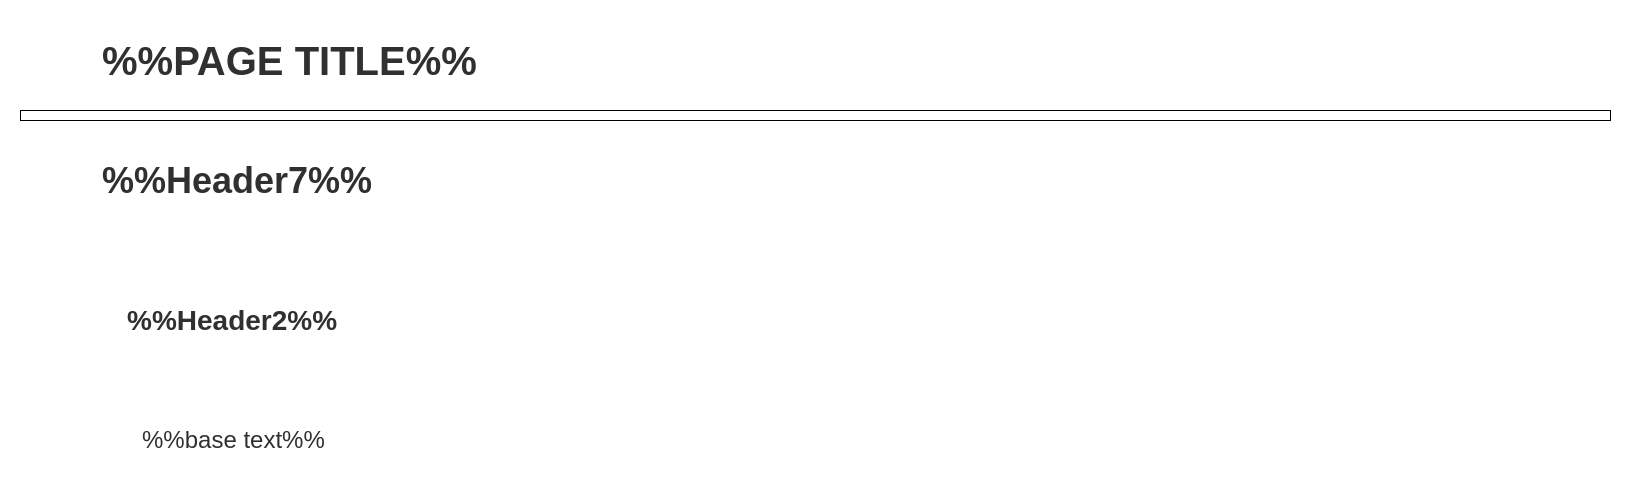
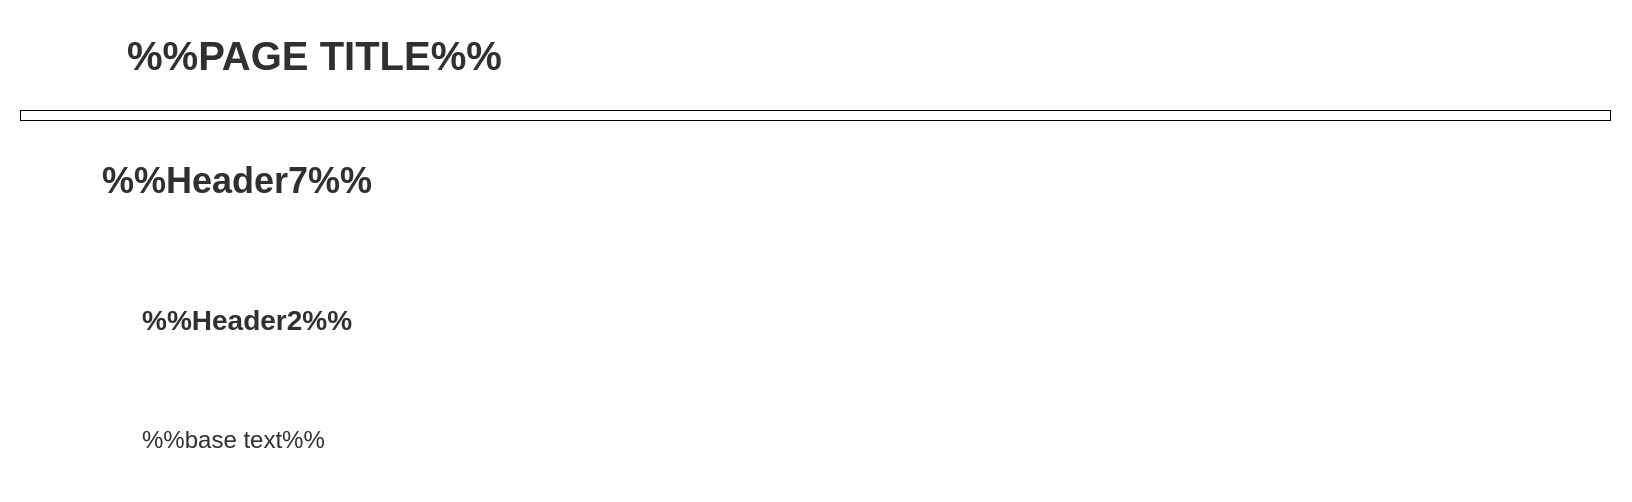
node "%%PAGE TITLE%%": moved (406, 61) -> (431, 56)
node "%%Header2%%": moved (431, 321) -> (446, 321)
